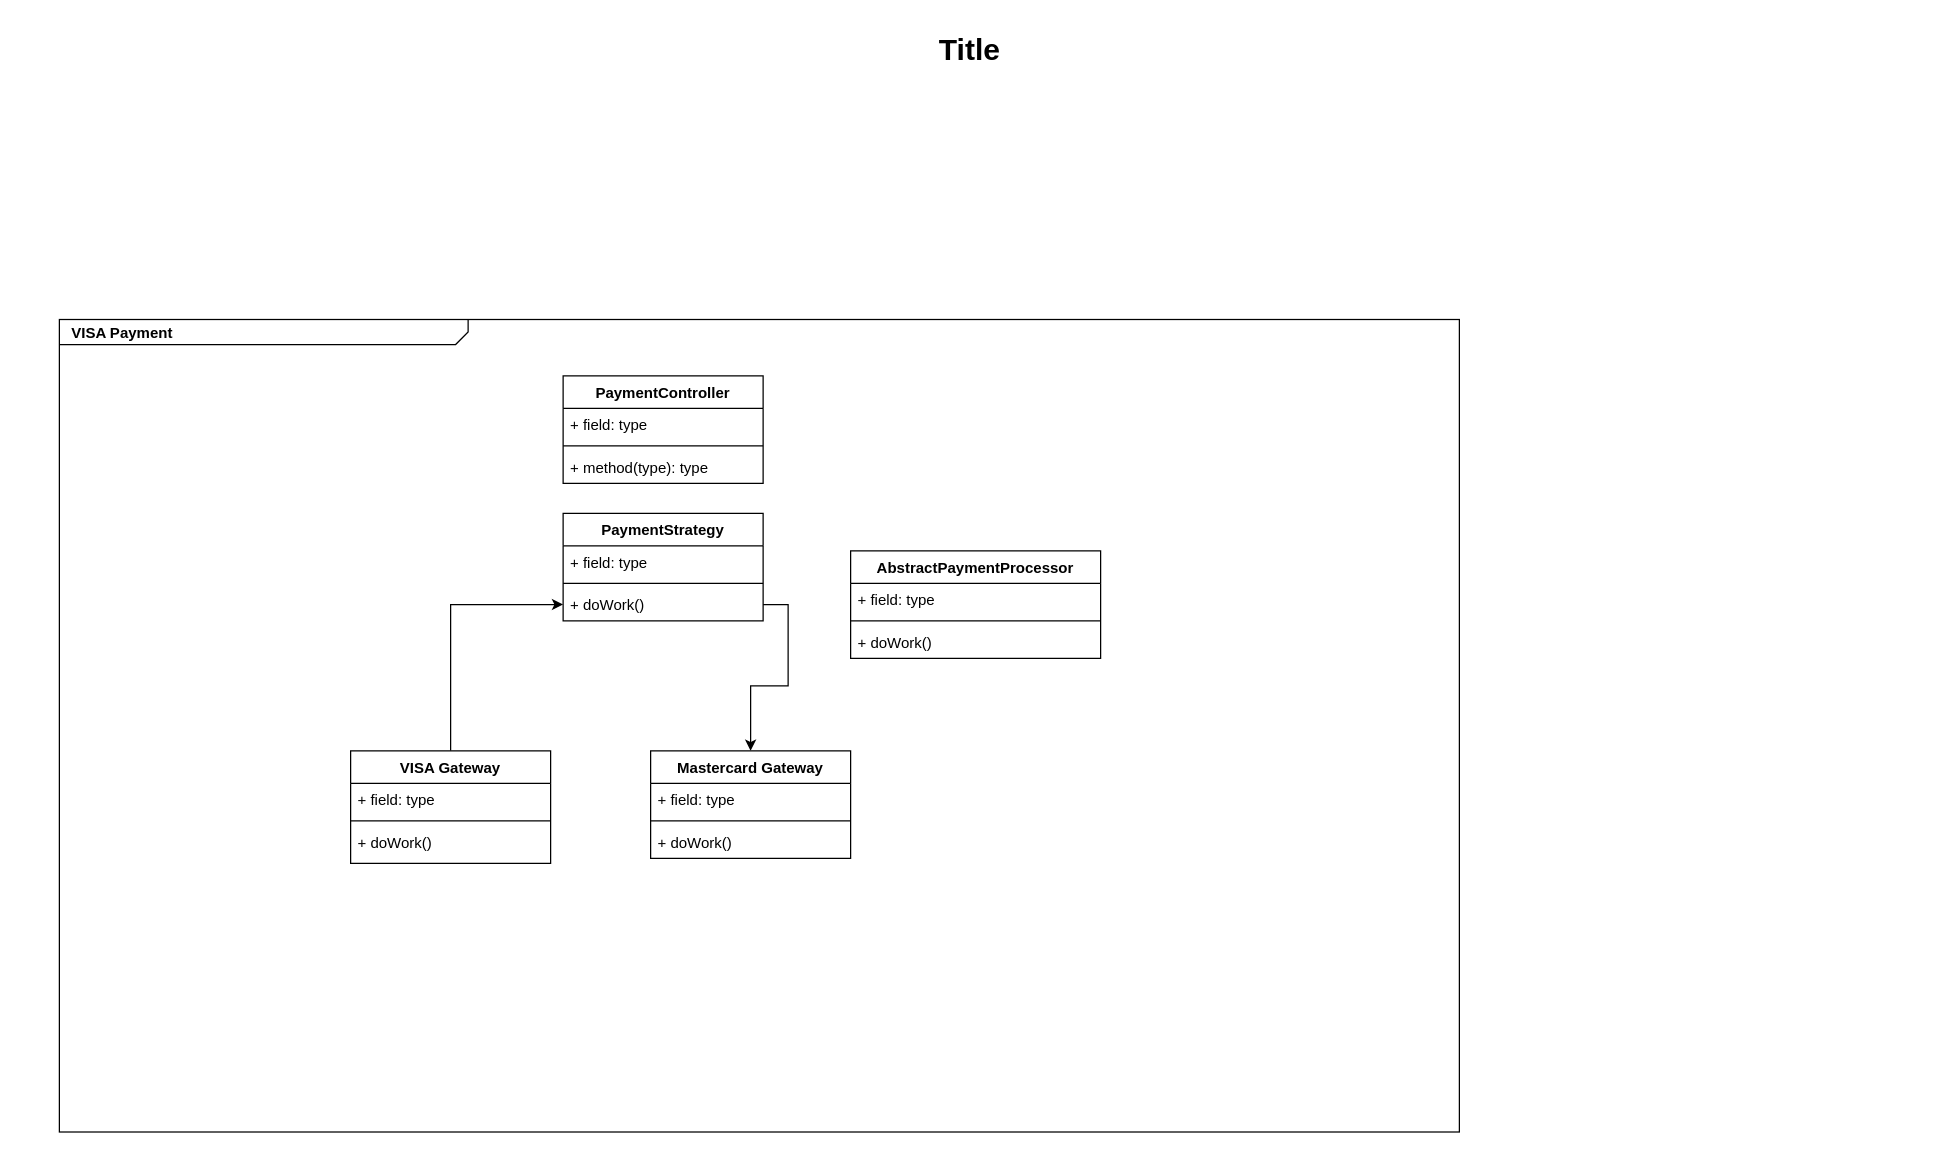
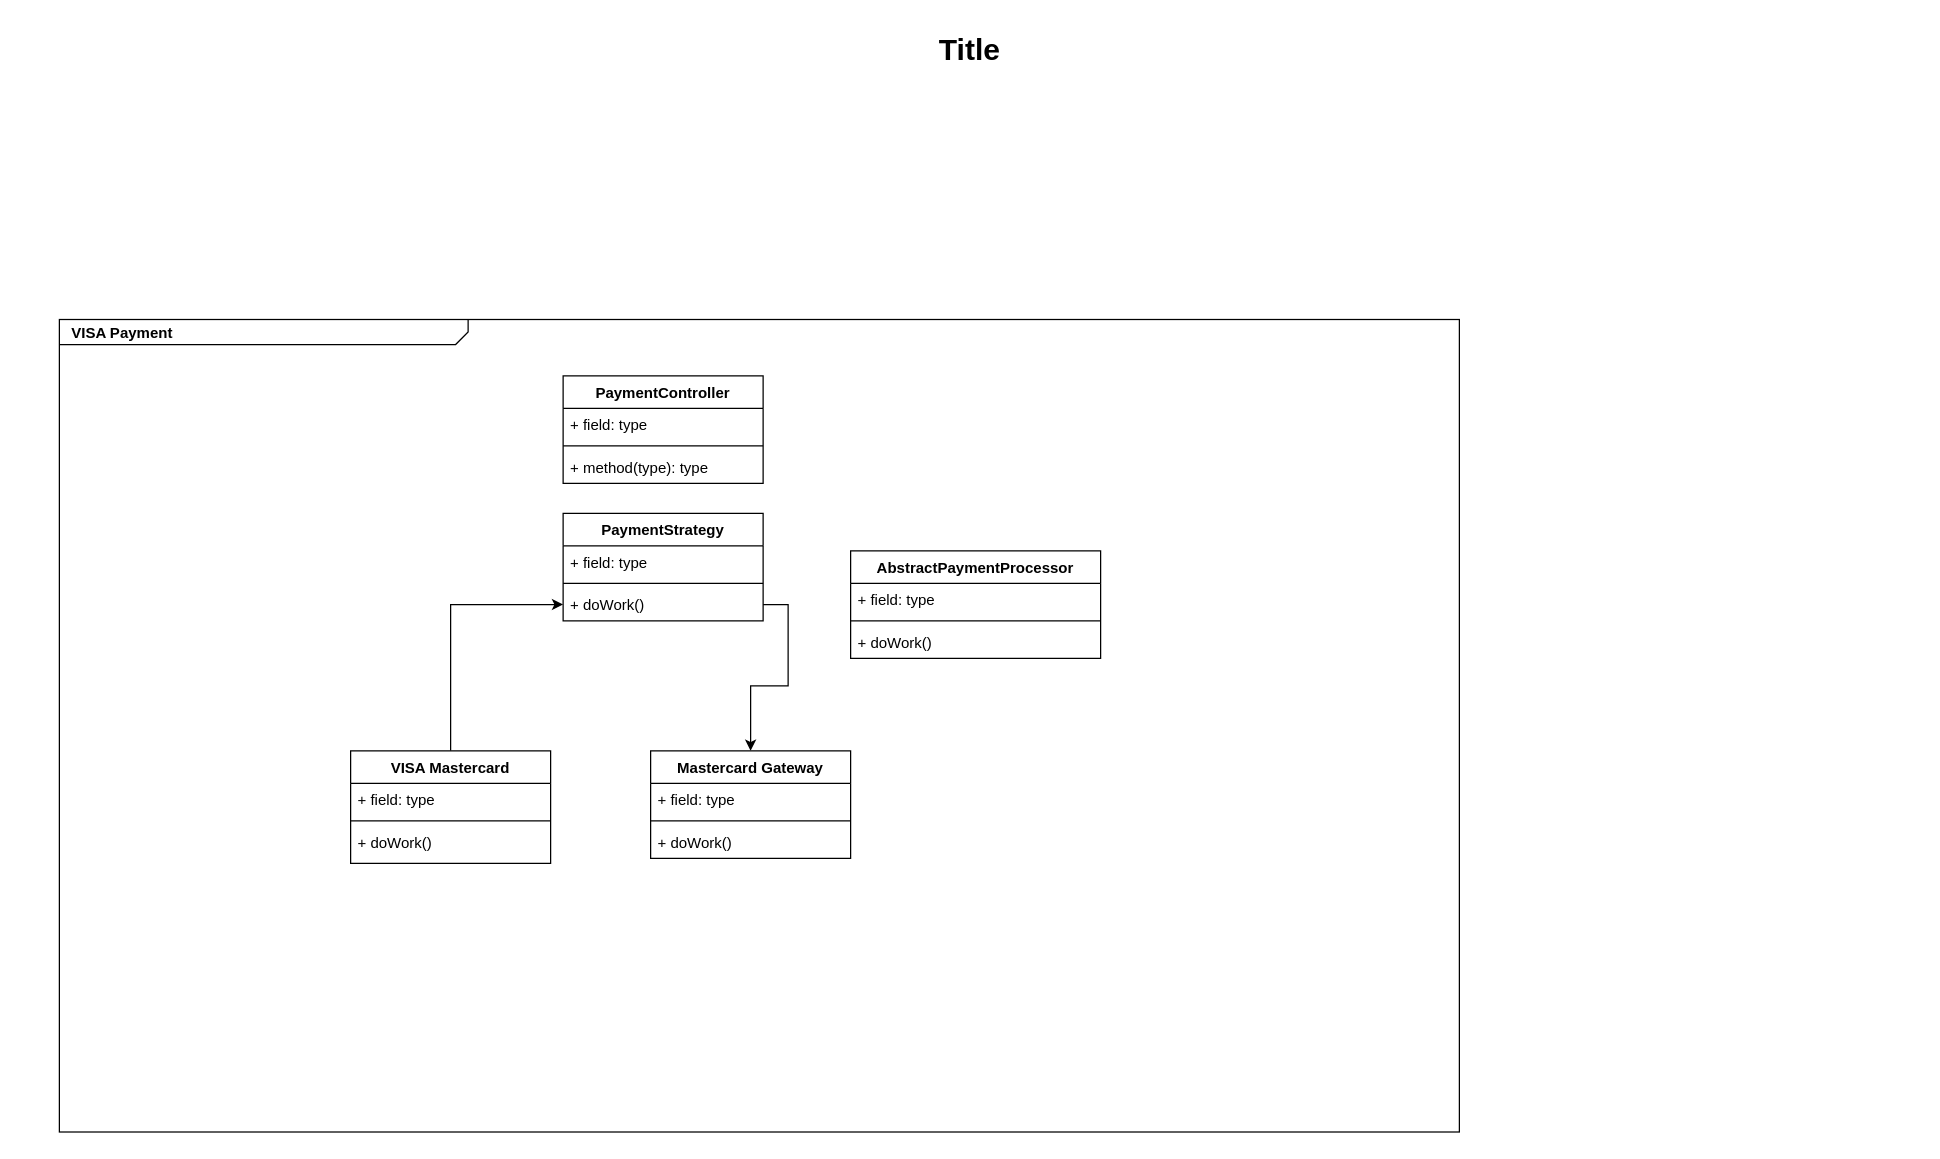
node "VISA Gateway": label "VISA Gateway" -> "VISA Mastercard"
